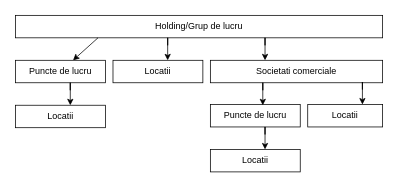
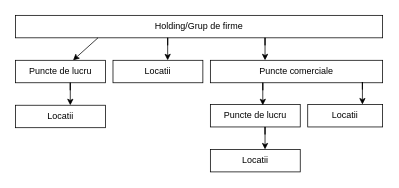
node "Holding/Grup de lucru": label "Holding/Grup de lucru" -> "Holding/Grup de firme"
node "Societati comerciale": label "Societati comerciale" -> "Puncte comerciale"
